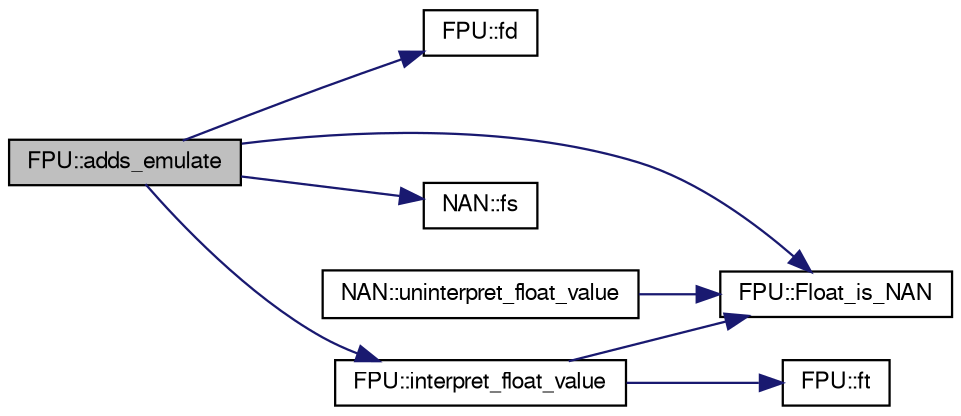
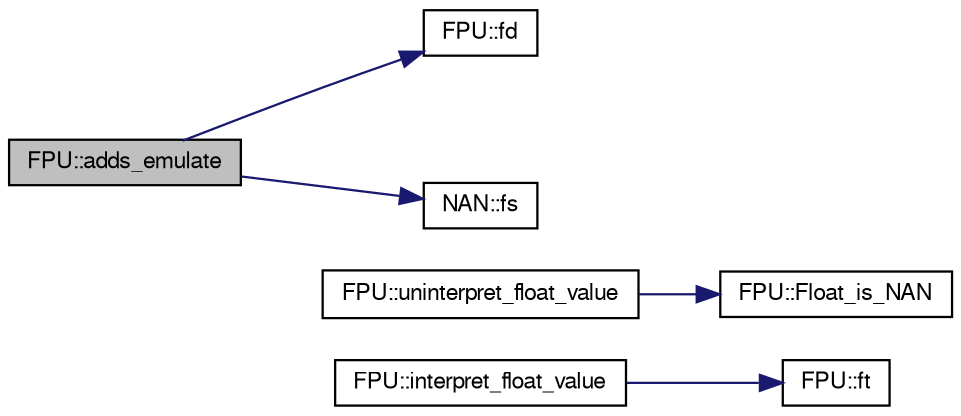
edge "FPU::adds_emulate" -> "FPU::Float_is_NAN": removed
edge "FPU::adds_emulate" -> "FPU::interpret_float_value": removed
node "NAN::uninterpret_float_value": label "NAN::uninterpret_float_value" -> "FPU::uninterpret_float_value"
edge "FPU::interpret_float_value" -> "FPU::Float_is_NAN": removed
